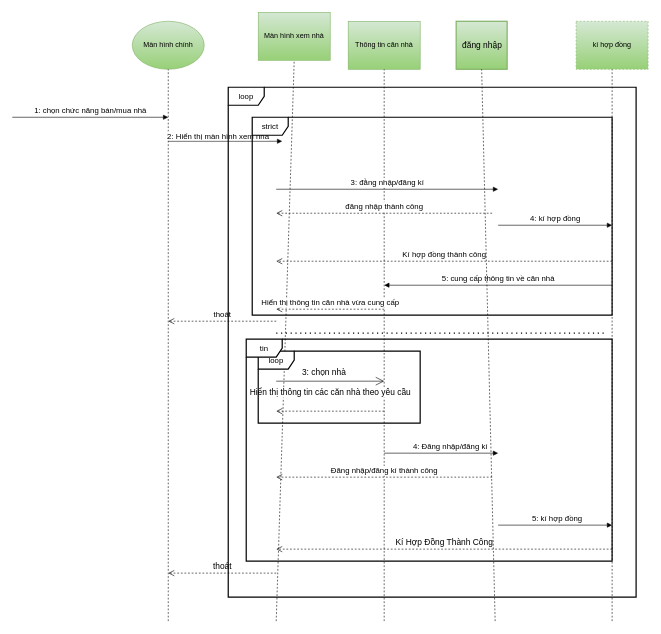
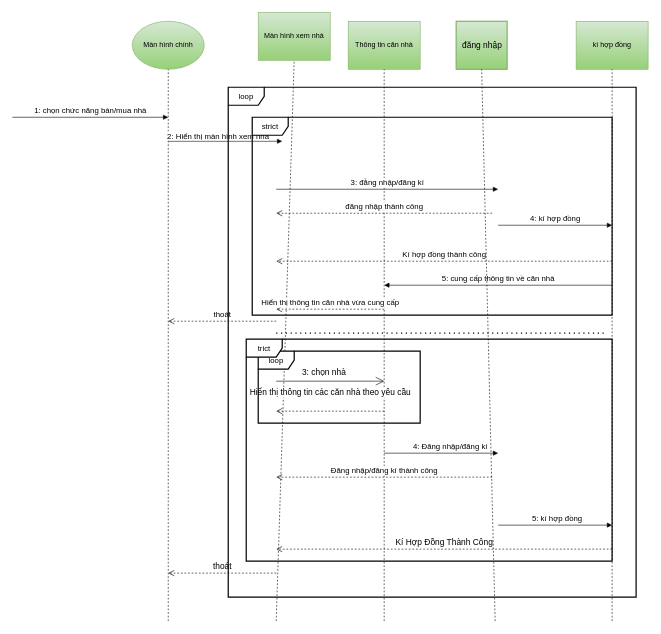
node "kí hợp đồng": style dashed -> solid
node "tin": label "tin" -> "trict"
